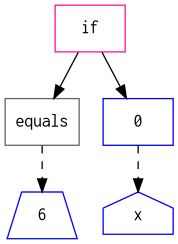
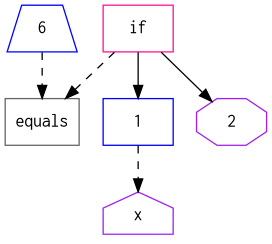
edge "if" -> "equals": style solid -> dashed
node "0": label "0" -> "1"
node "2": added
edge "equals" -> "6": reversed
node "x": color blue -> purple
